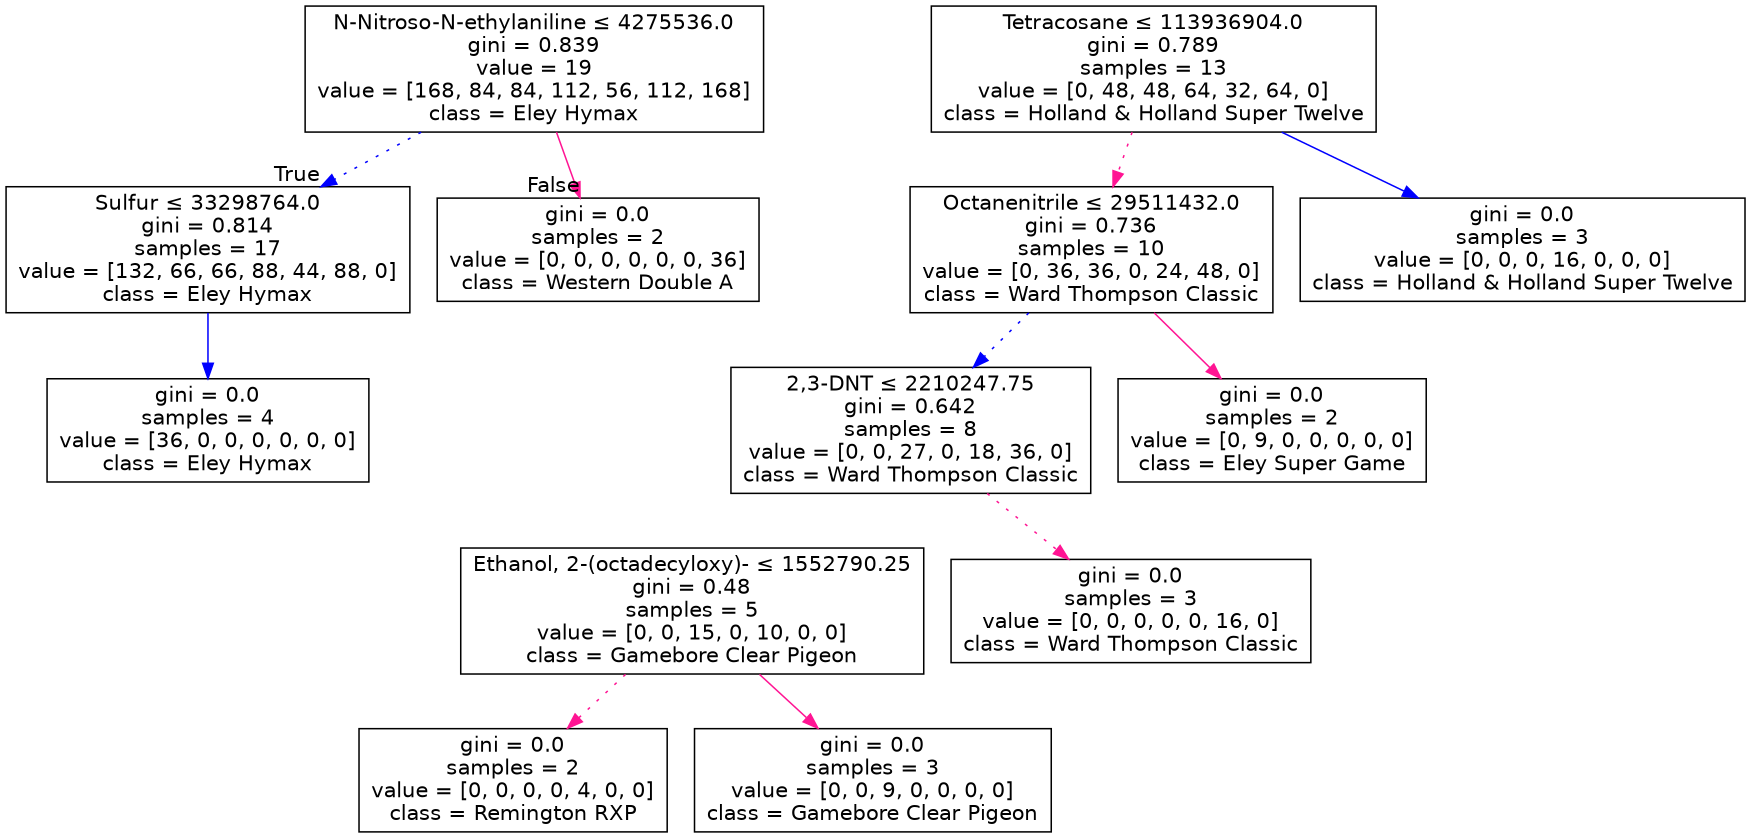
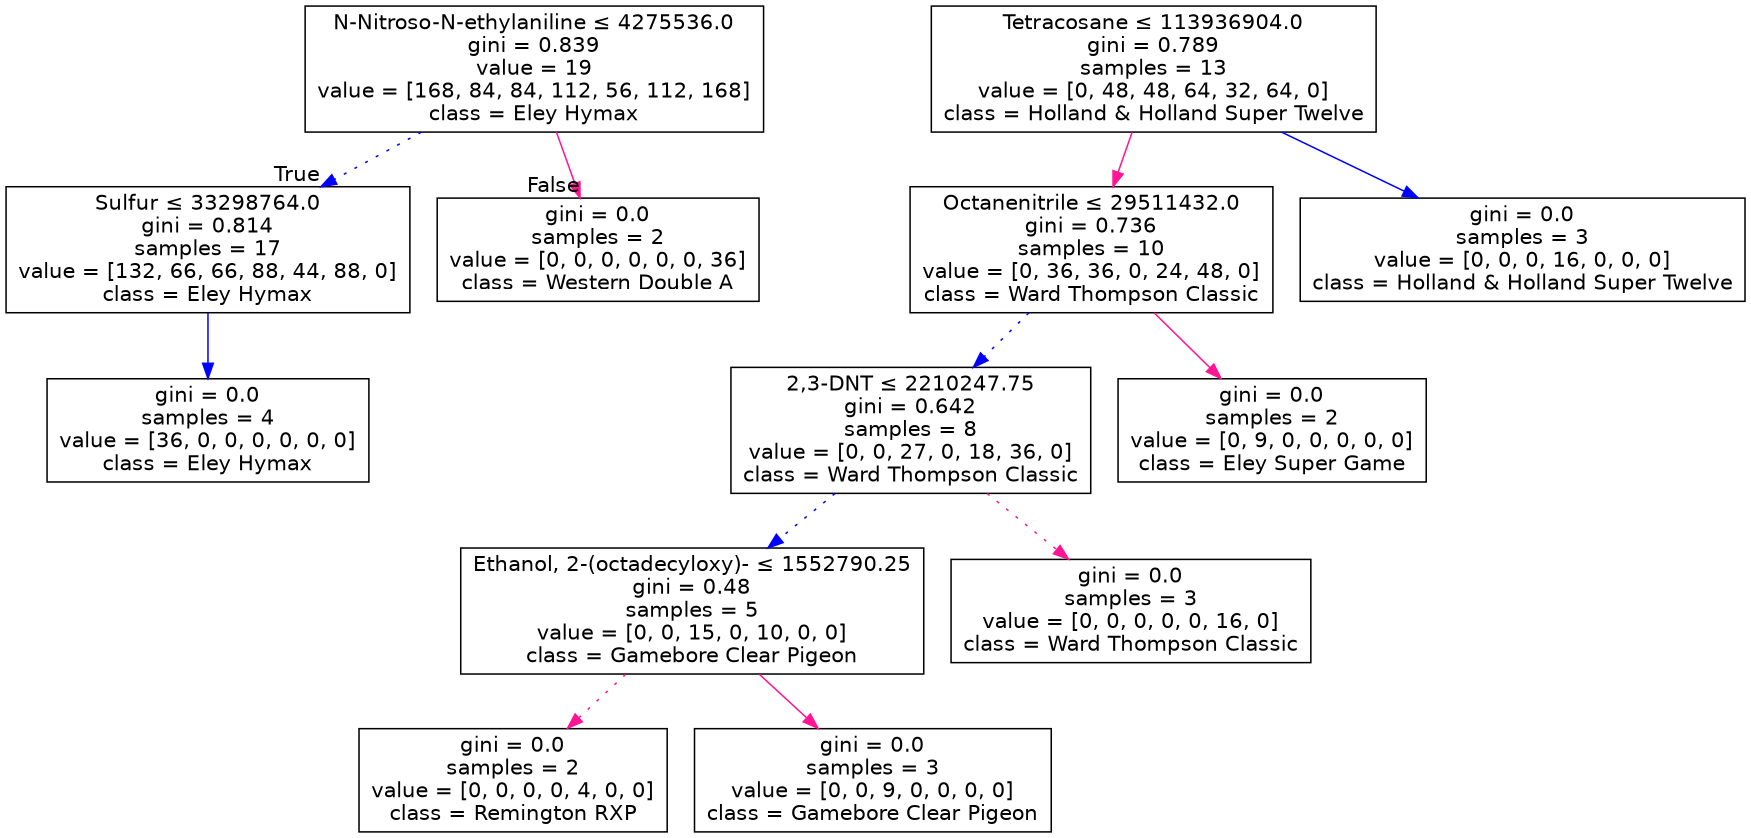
edge "Tetracosane ≤ 113936904.0" -> "Octanenitrile ≤ 29511432.0": style dotted -> solid
edge "2,3-DNT ≤ 2210247.75" -> "Ethanol, 2-(octadecyloxy)- ≤ 1552790.25": added
